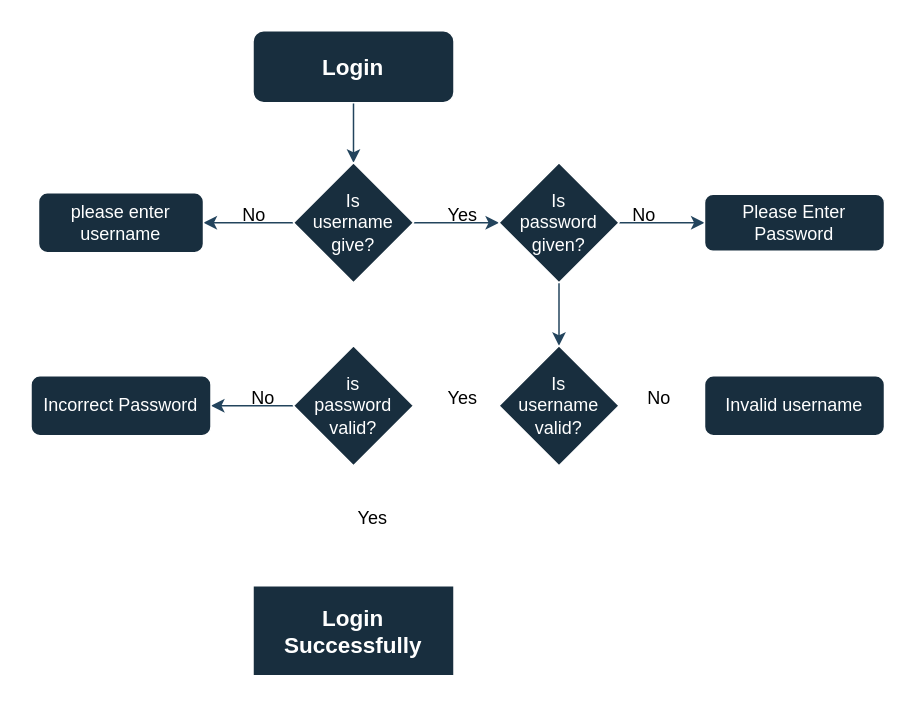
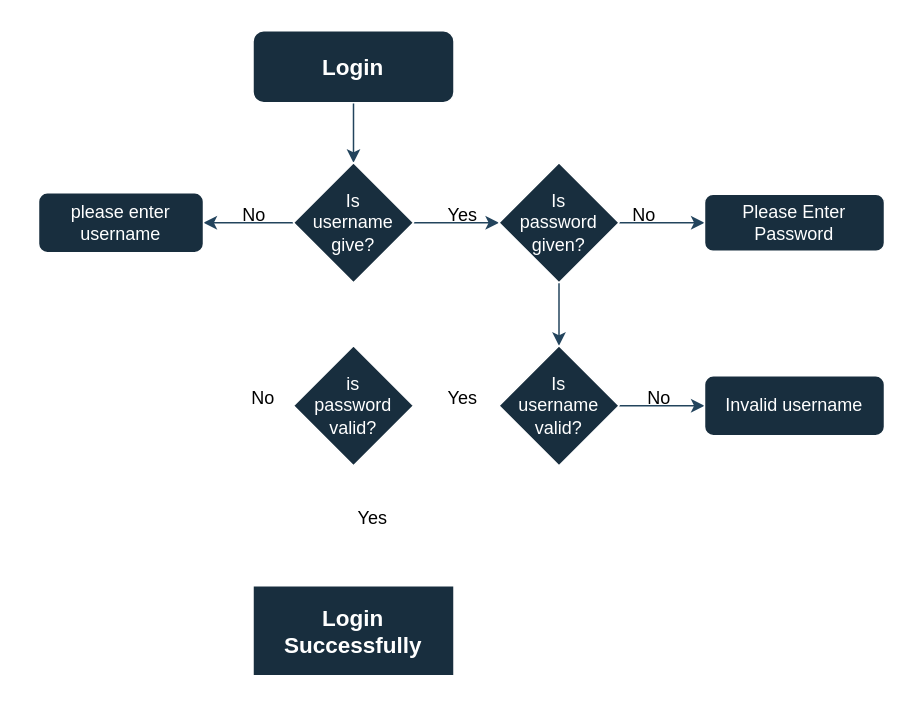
node "Incorrect Password": removed
edge "is password valid?" -> "Incorrect Password": removed
edge "Is username valid?" -> "Invalid username": added
